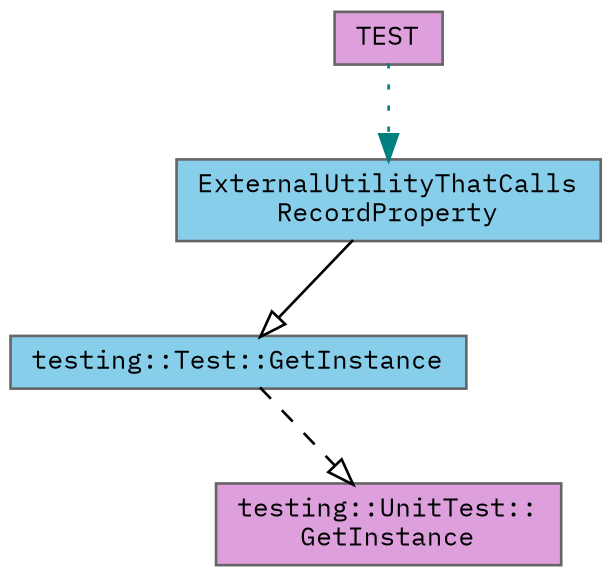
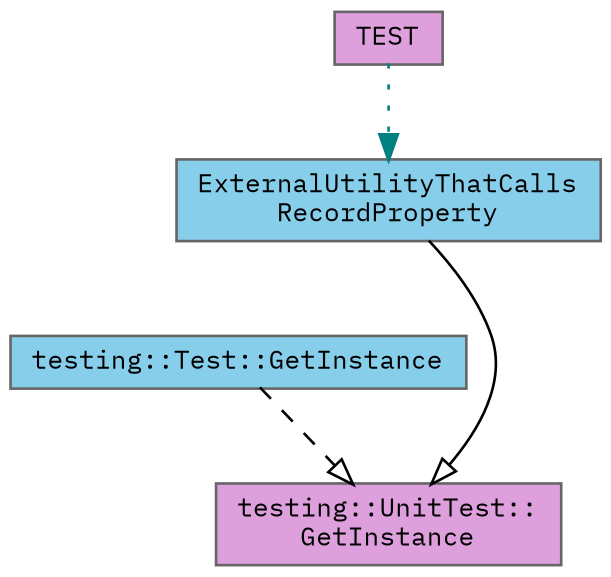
edge "ExternalUtilityThatCalls RecordProperty" -> "testing::Test::GetInstance": now "ExternalUtilityThatCalls RecordProperty" -> "testing::UnitTest:: GetInstance"
